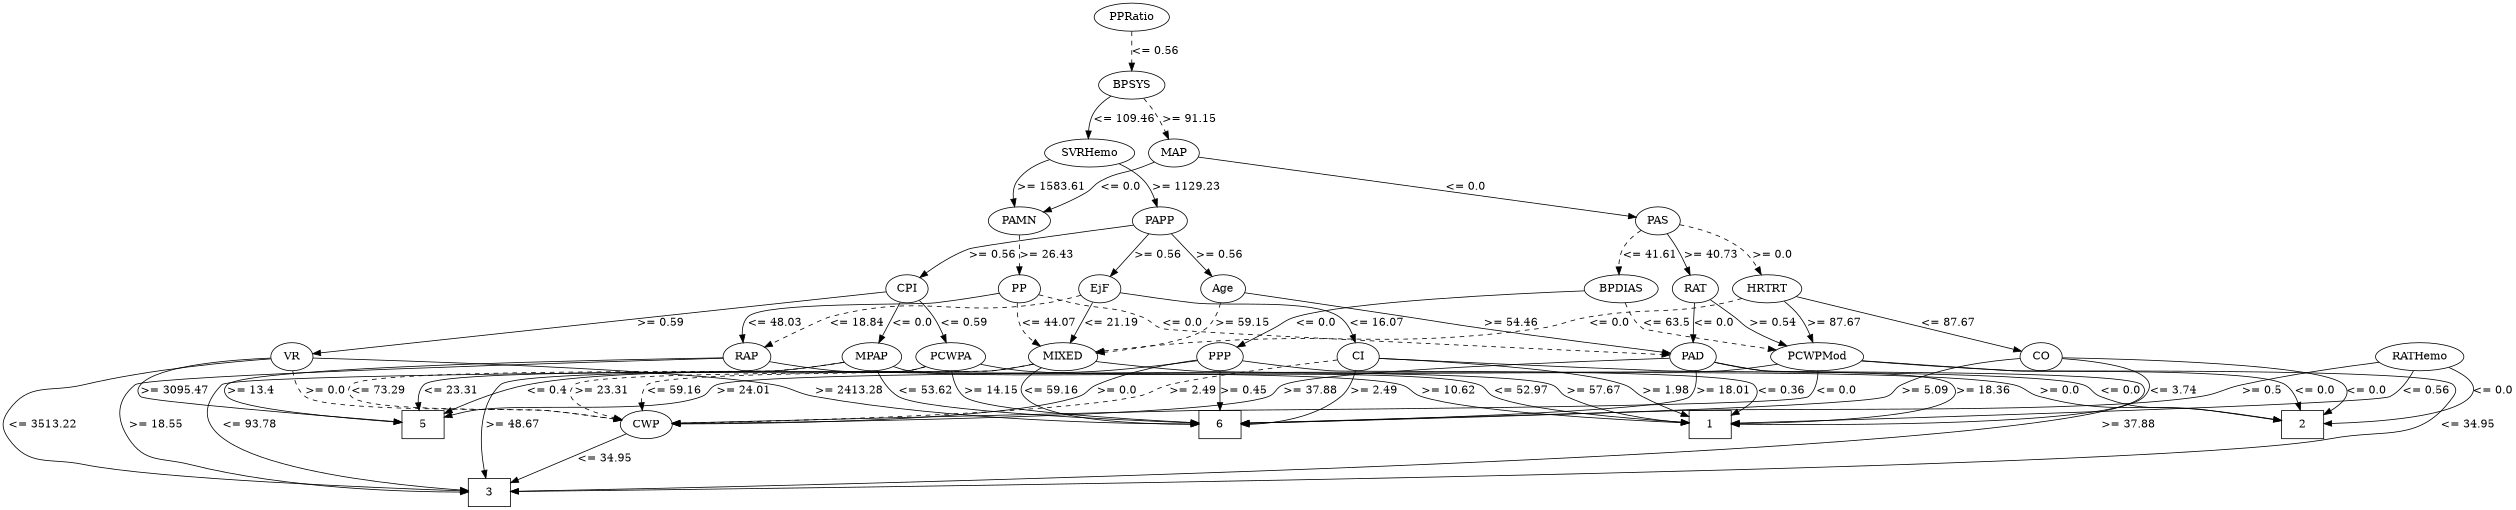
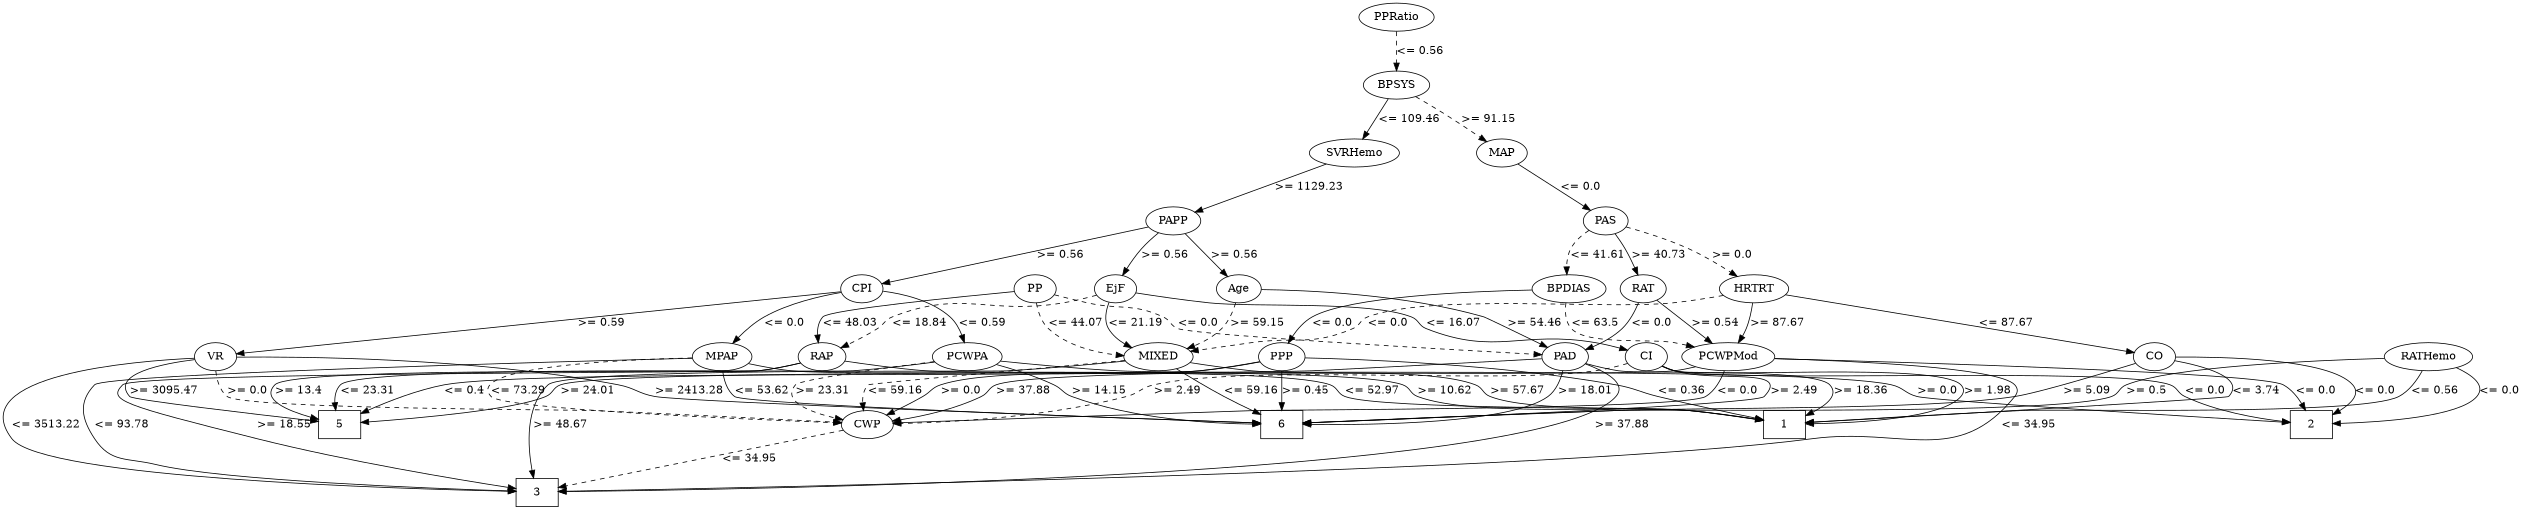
node "PAMN": removed
edge "CWP" -> "3": style solid -> dashed
